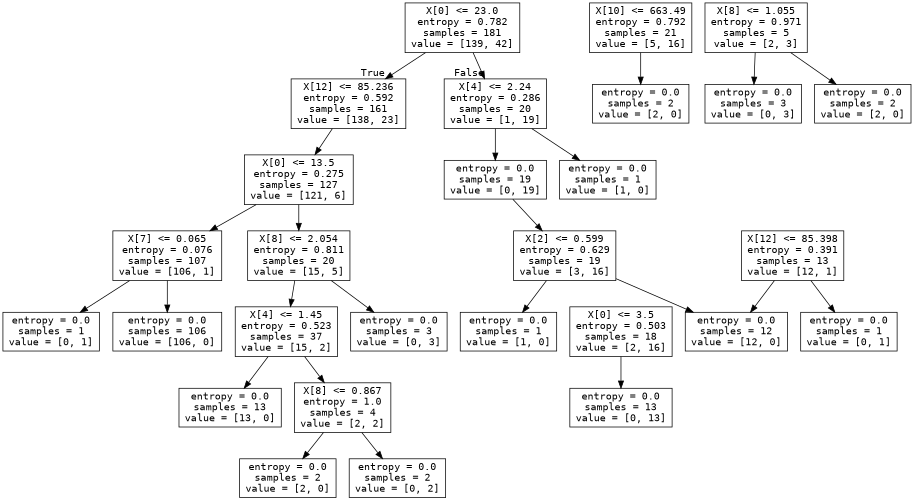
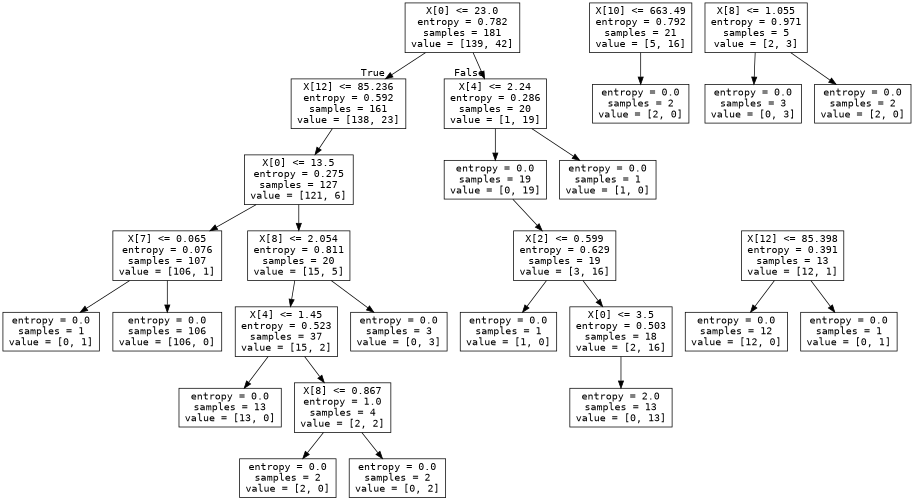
edge "X[2] <= 0.599 entropy = 0.629 samples = 19 value = [3, 16]" -> "entropy = 0.0 samples = 12 value = [12, 0]": now "X[2] <= 0.599 entropy = 0.629 samples = 19 value = [3, 16]" -> "X[0] <= 3.5 entropy = 0.503 samples = 18 value = [2, 16]"
node "entropy = 0.0 samples = 13 value = [0, 13]": label "entropy = 0.0 samples = 13 value = [0, 13]" -> "entropy = 2.0 samples = 13 value = [0, 13]"
